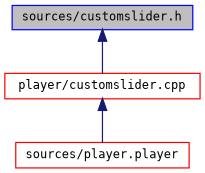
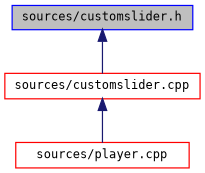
node "player/customslider.cpp": label "player/customslider.cpp" -> "sources/customslider.cpp"
node "sources/player.player": label "sources/player.player" -> "sources/player.cpp"
